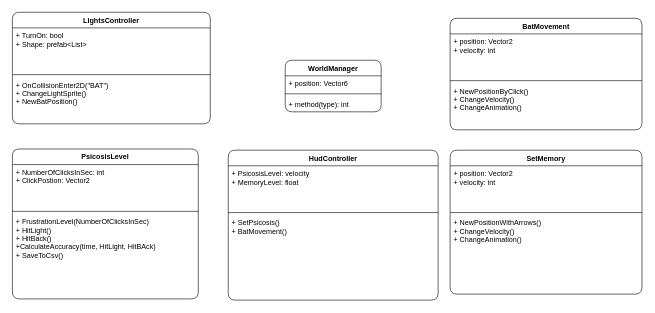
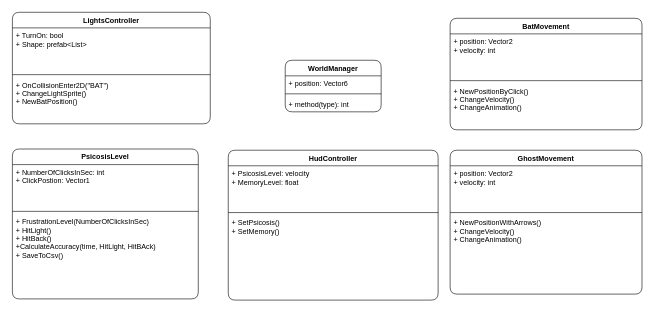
node "SetMemory": label "SetMemory" -> "GhostMovement"
node "+ NumberOfClicksInSec: int + ClickPostion: Vector2": label "+ NumberOfClicksInSec: int + ClickPostion: Vector2" -> "+ NumberOfClicksInSec: int + ClickPostion: Vector1"
node "+ SetPsicosis() + BatMovement()": label "+ SetPsicosis() + BatMovement()" -> "+ SetPsicosis() + SetMemory()"
